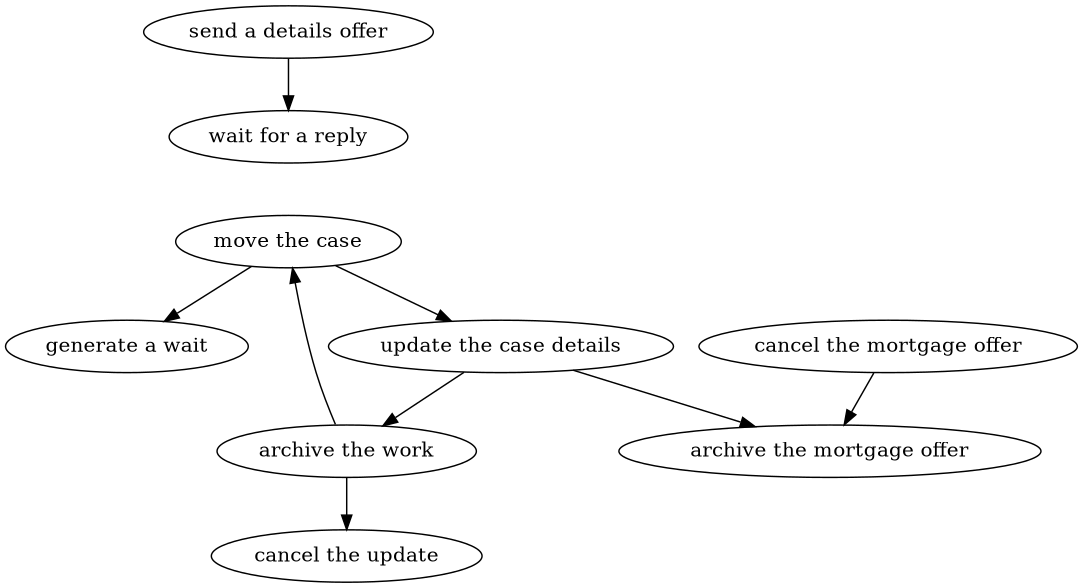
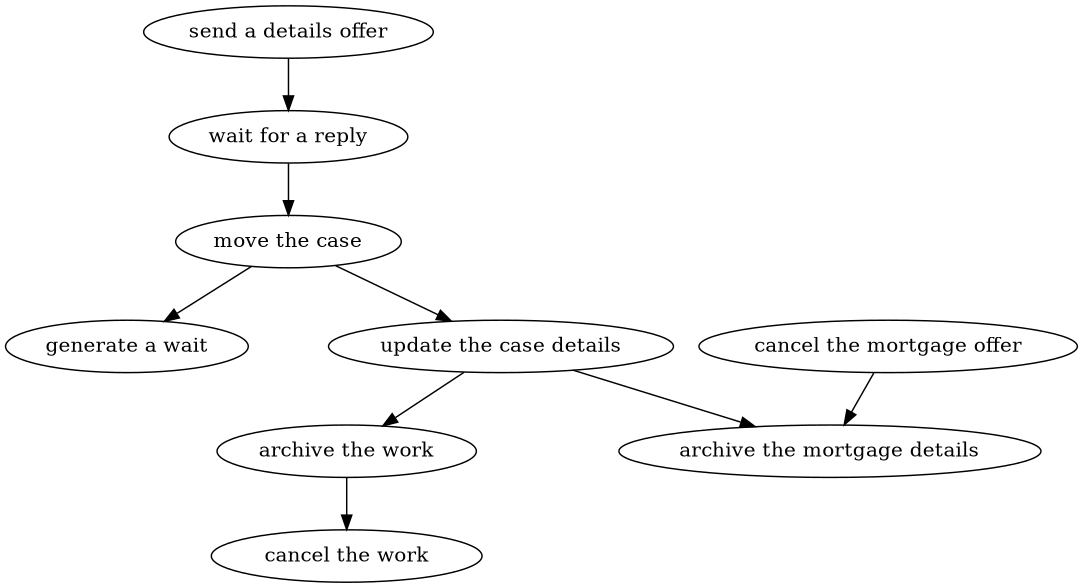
edge "archive the work" -> "move the case": now "wait for a reply" -> "move the case"
node "archive the mortgage offer": label "archive the mortgage offer" -> "archive the mortgage details"
node "cancel the update": label "cancel the update" -> "cancel the work"
